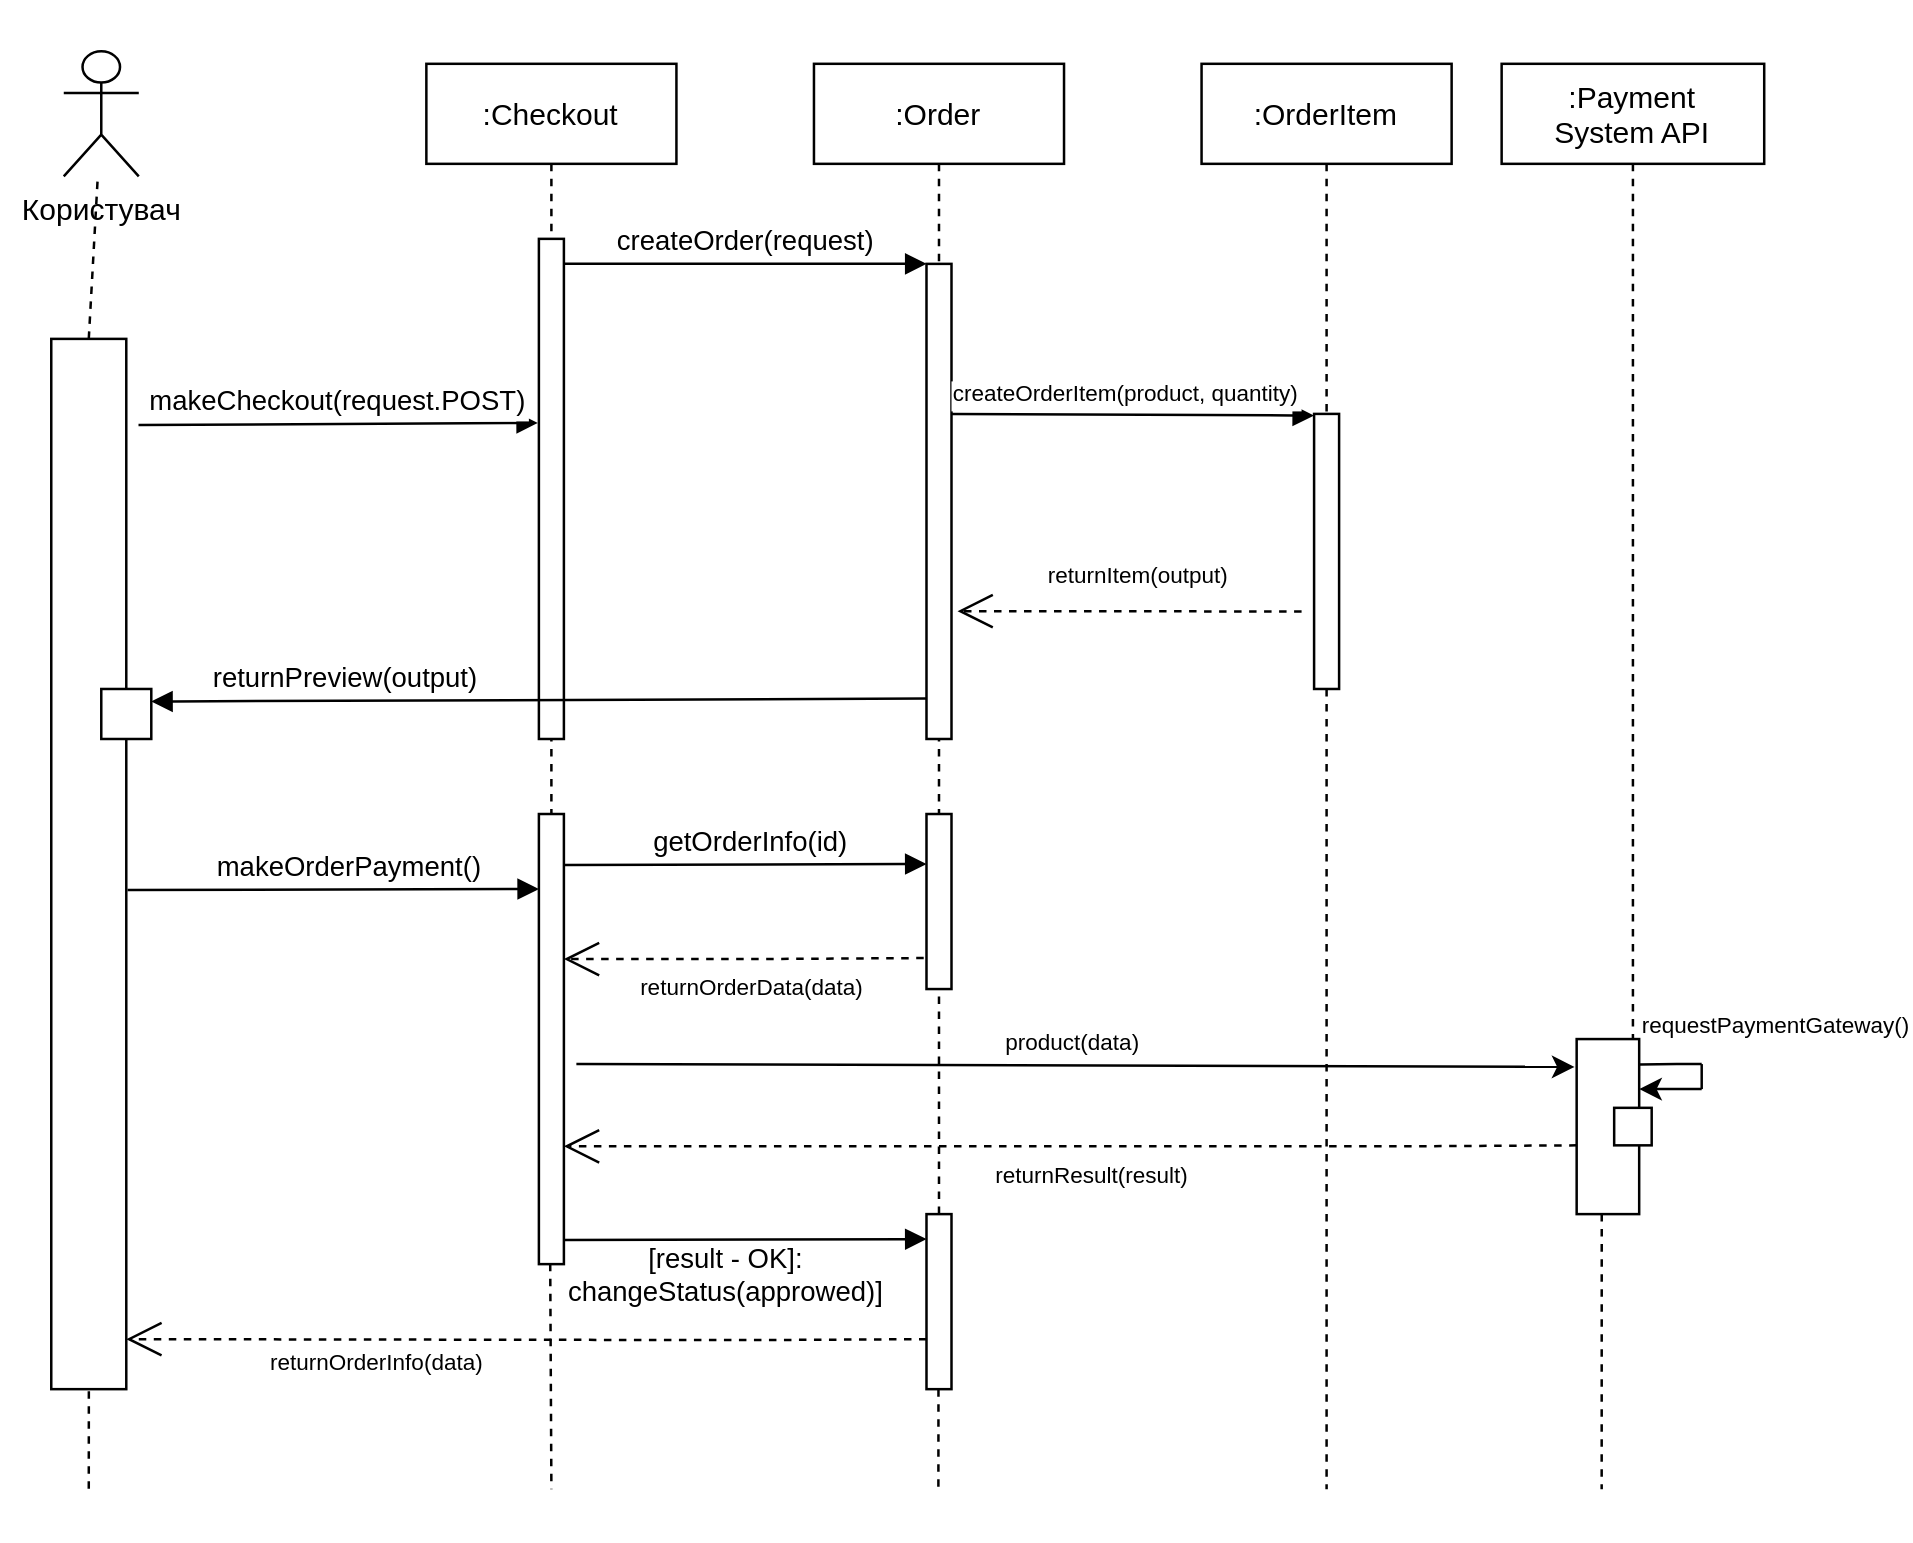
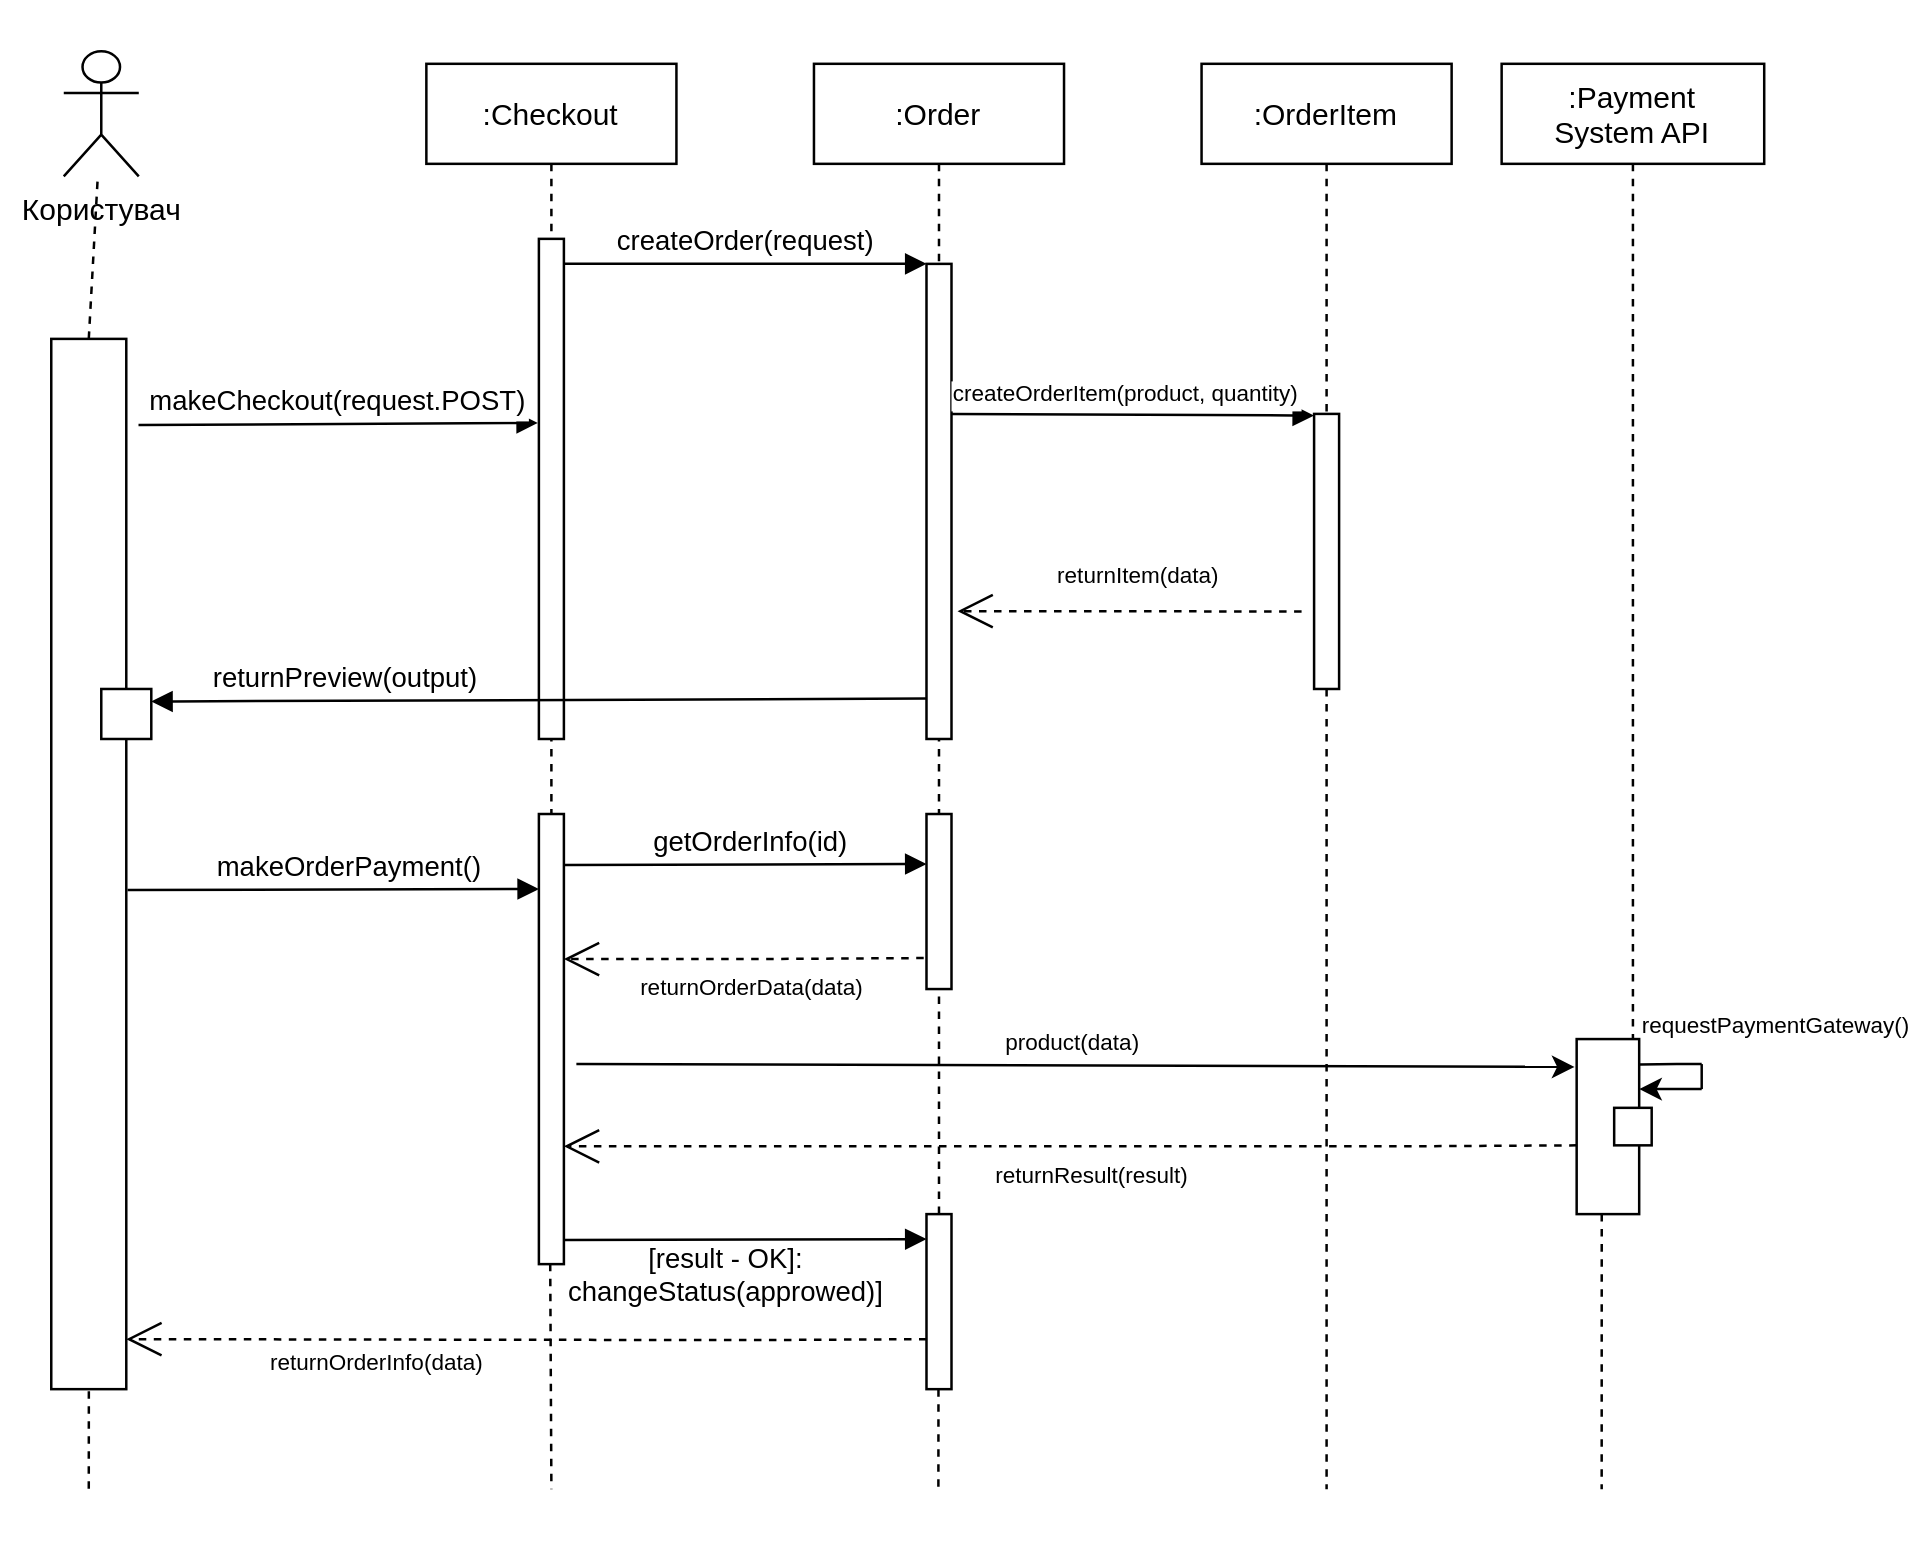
node "returnItem(output)": label "returnItem(output)" -> "returnItem(data)"
